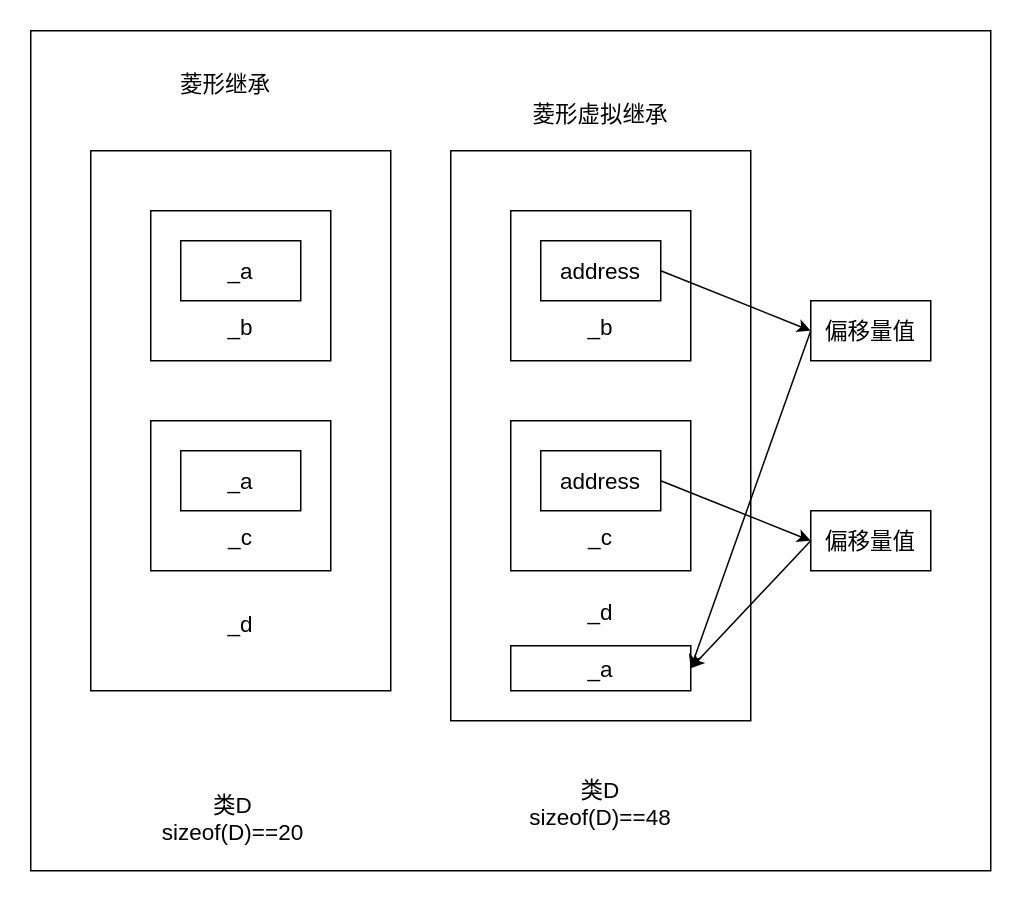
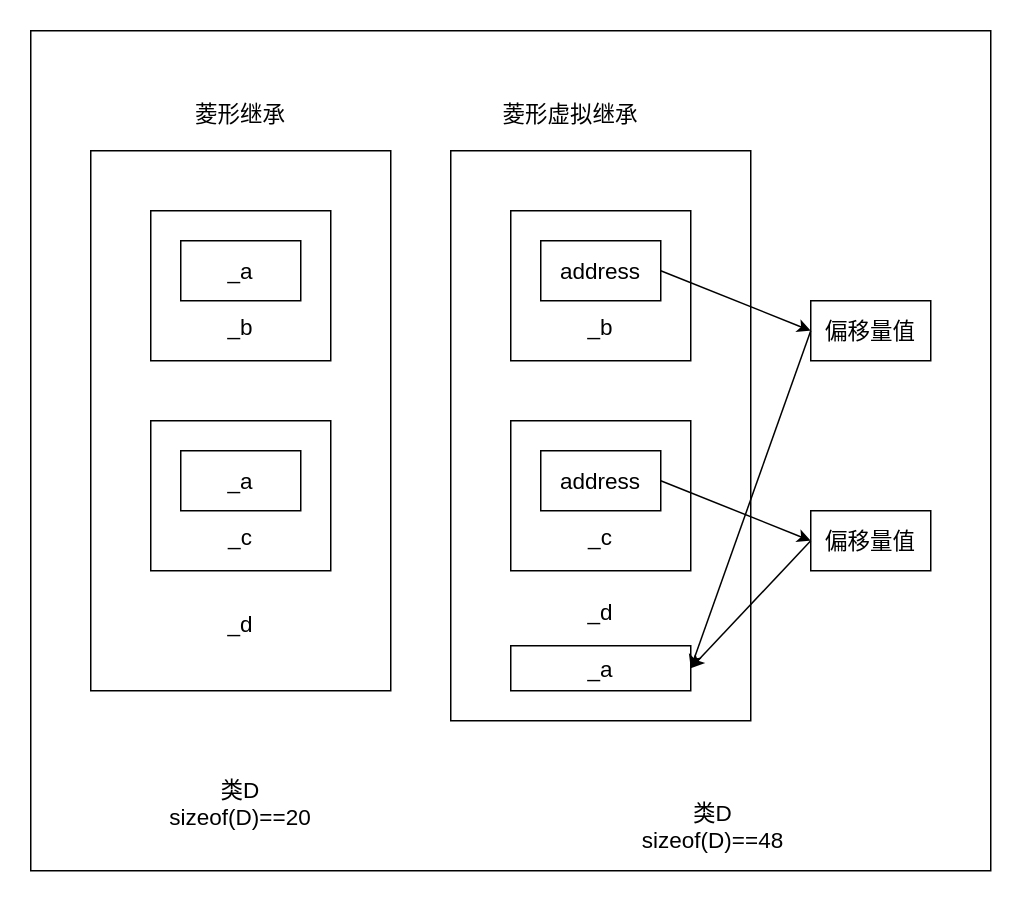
node "菱形继承": moved (226, 83) -> (241, 113)
node "菱形虚拟继承": moved (601, 113) -> (571, 113)
node "类D sizeof(D)==48": moved (601, 803) -> (713, 826)
node "类D sizeof(D)==20": moved (233, 818) -> (241, 803)
